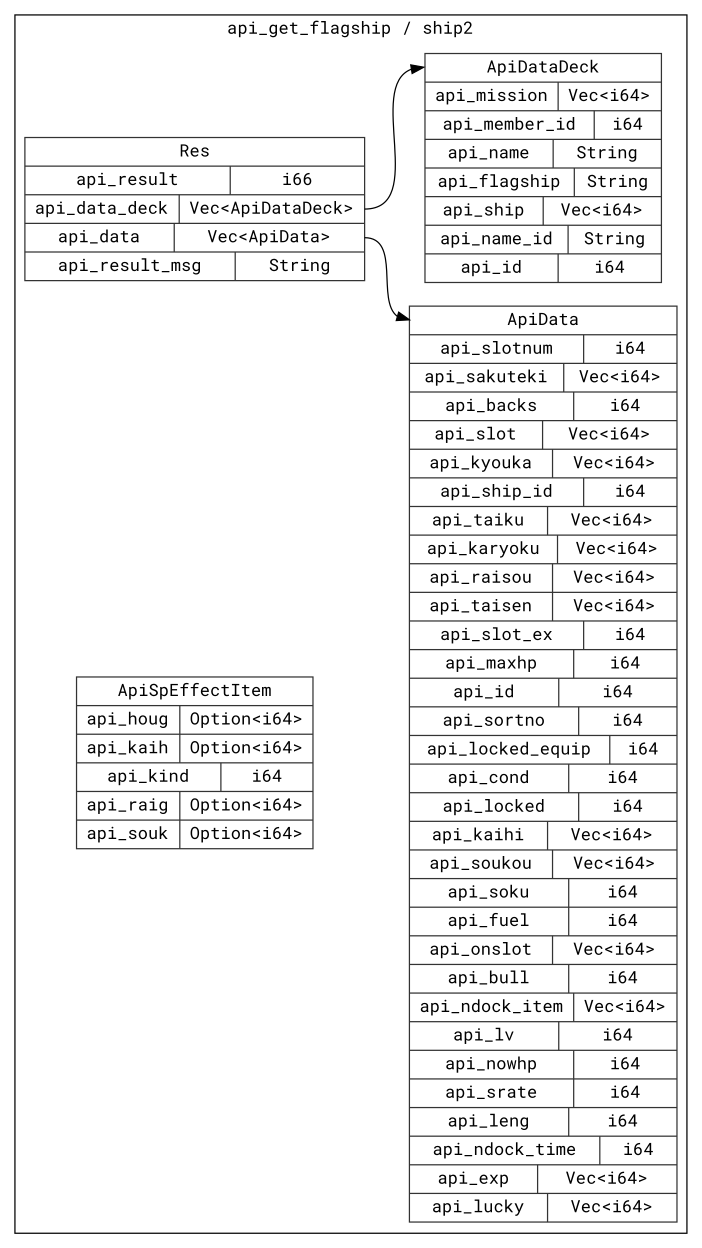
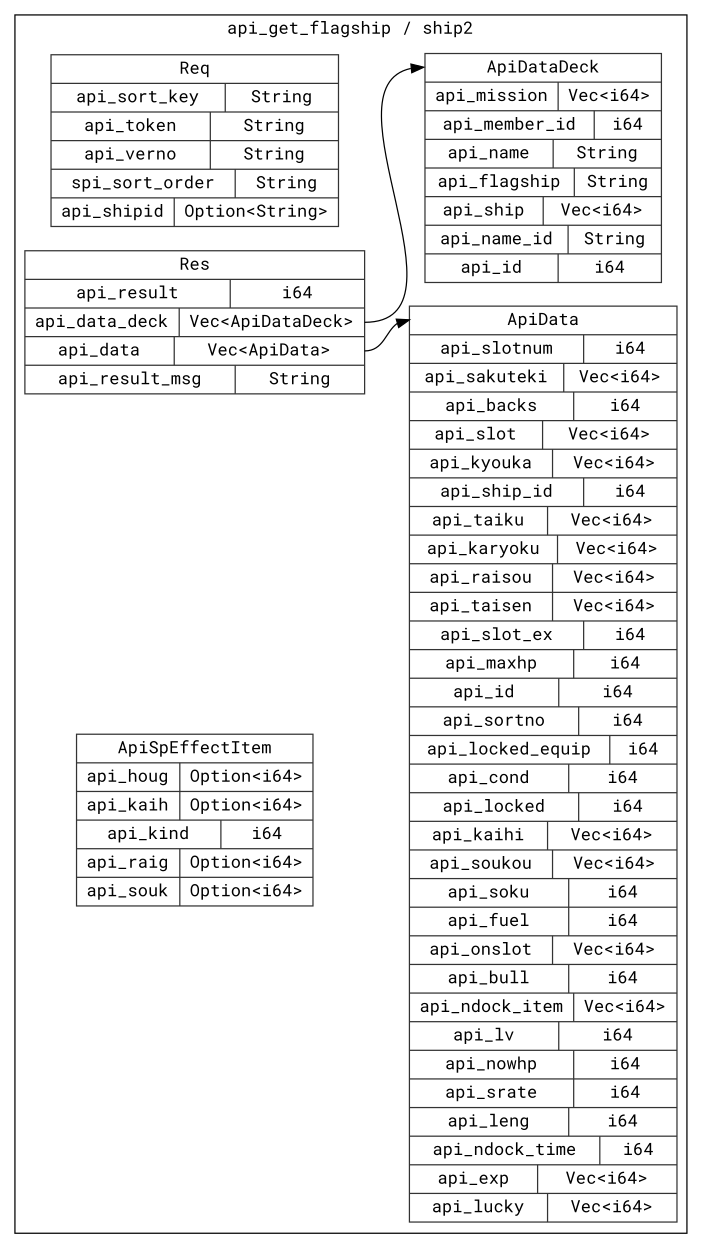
node "Req": added
node "Res": text "i66" -> "i64"
